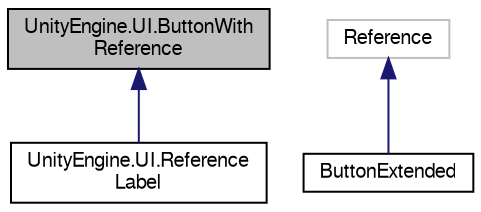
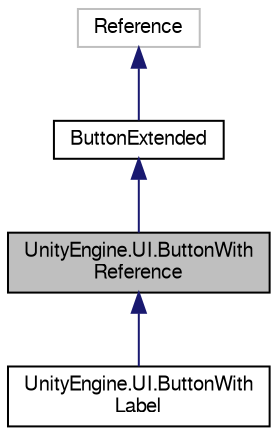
node "UnityEngine.UI.Reference Label": label "UnityEngine.UI.Reference Label" -> "UnityEngine.UI.ButtonWith Label"
edge "UnityEngine.UI.ButtonWith Reference" -> "ButtonExtended": added
